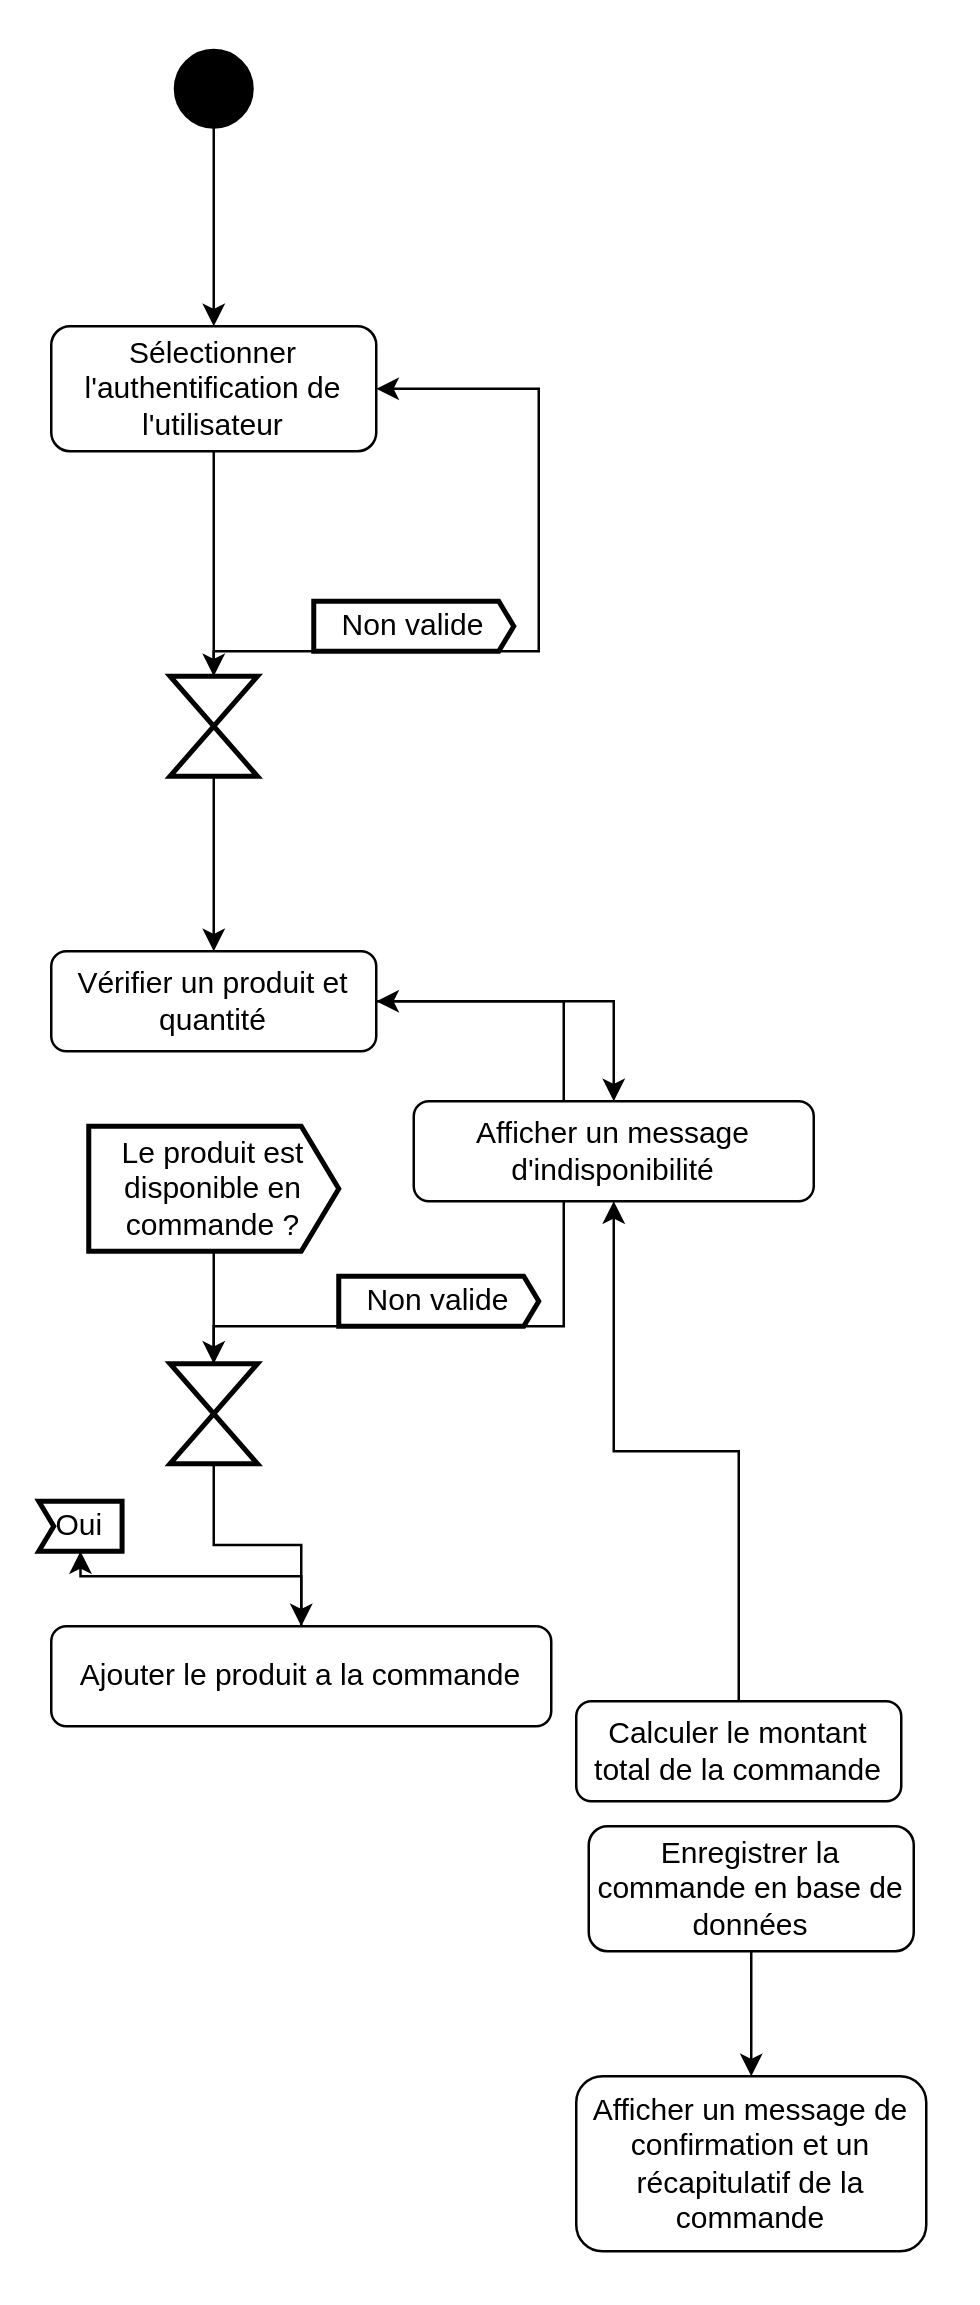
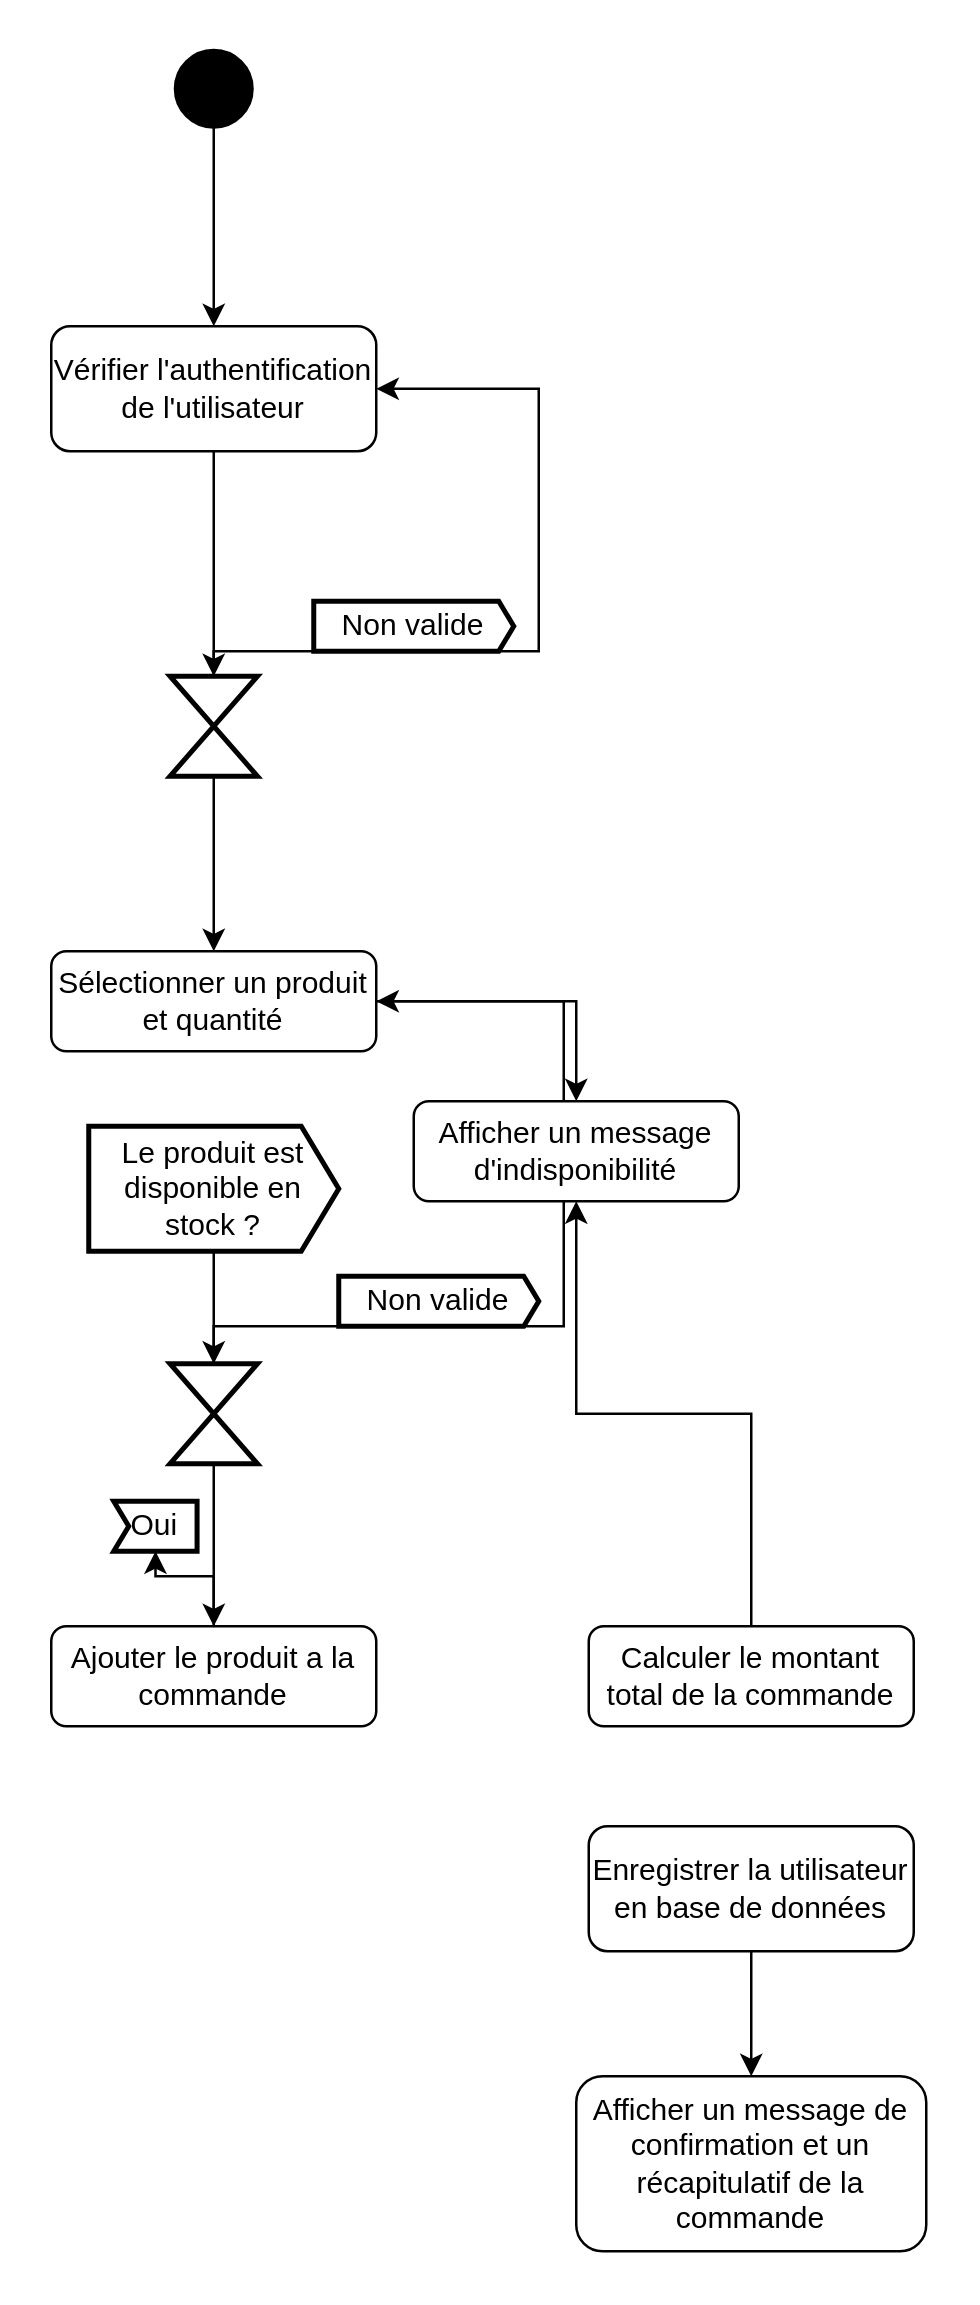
node "Sélectionner l'authentification de l'utilisateur": label "Sélectionner l'authentification de l'utilisateur" -> "Vérifier l'authentification de l'utilisateur"
node "Vérifier un produit et quantité": label "Vérifier un produit et quantité" -> "Sélectionner un produit et quantité"
node "Afficher un message d'indisponibilité": size 400x100 -> 325x100
node "Le produit est disponible en commande ?": label "Le produit est disponible en commande ?" -> "Le produit est disponible en stock ?"
node "Oui": moved (80, 1526) -> (155, 1526)
node "Ajouter le produit a la commande": size 500x100 -> 325x100
node "Calculer le montant total de la commande": moved (739, 1751) -> (751, 1676)
node "Enregistrer la commande en base de données": label "Enregistrer la commande en base de données" -> "Enregistrer la utilisateur en base de données"
